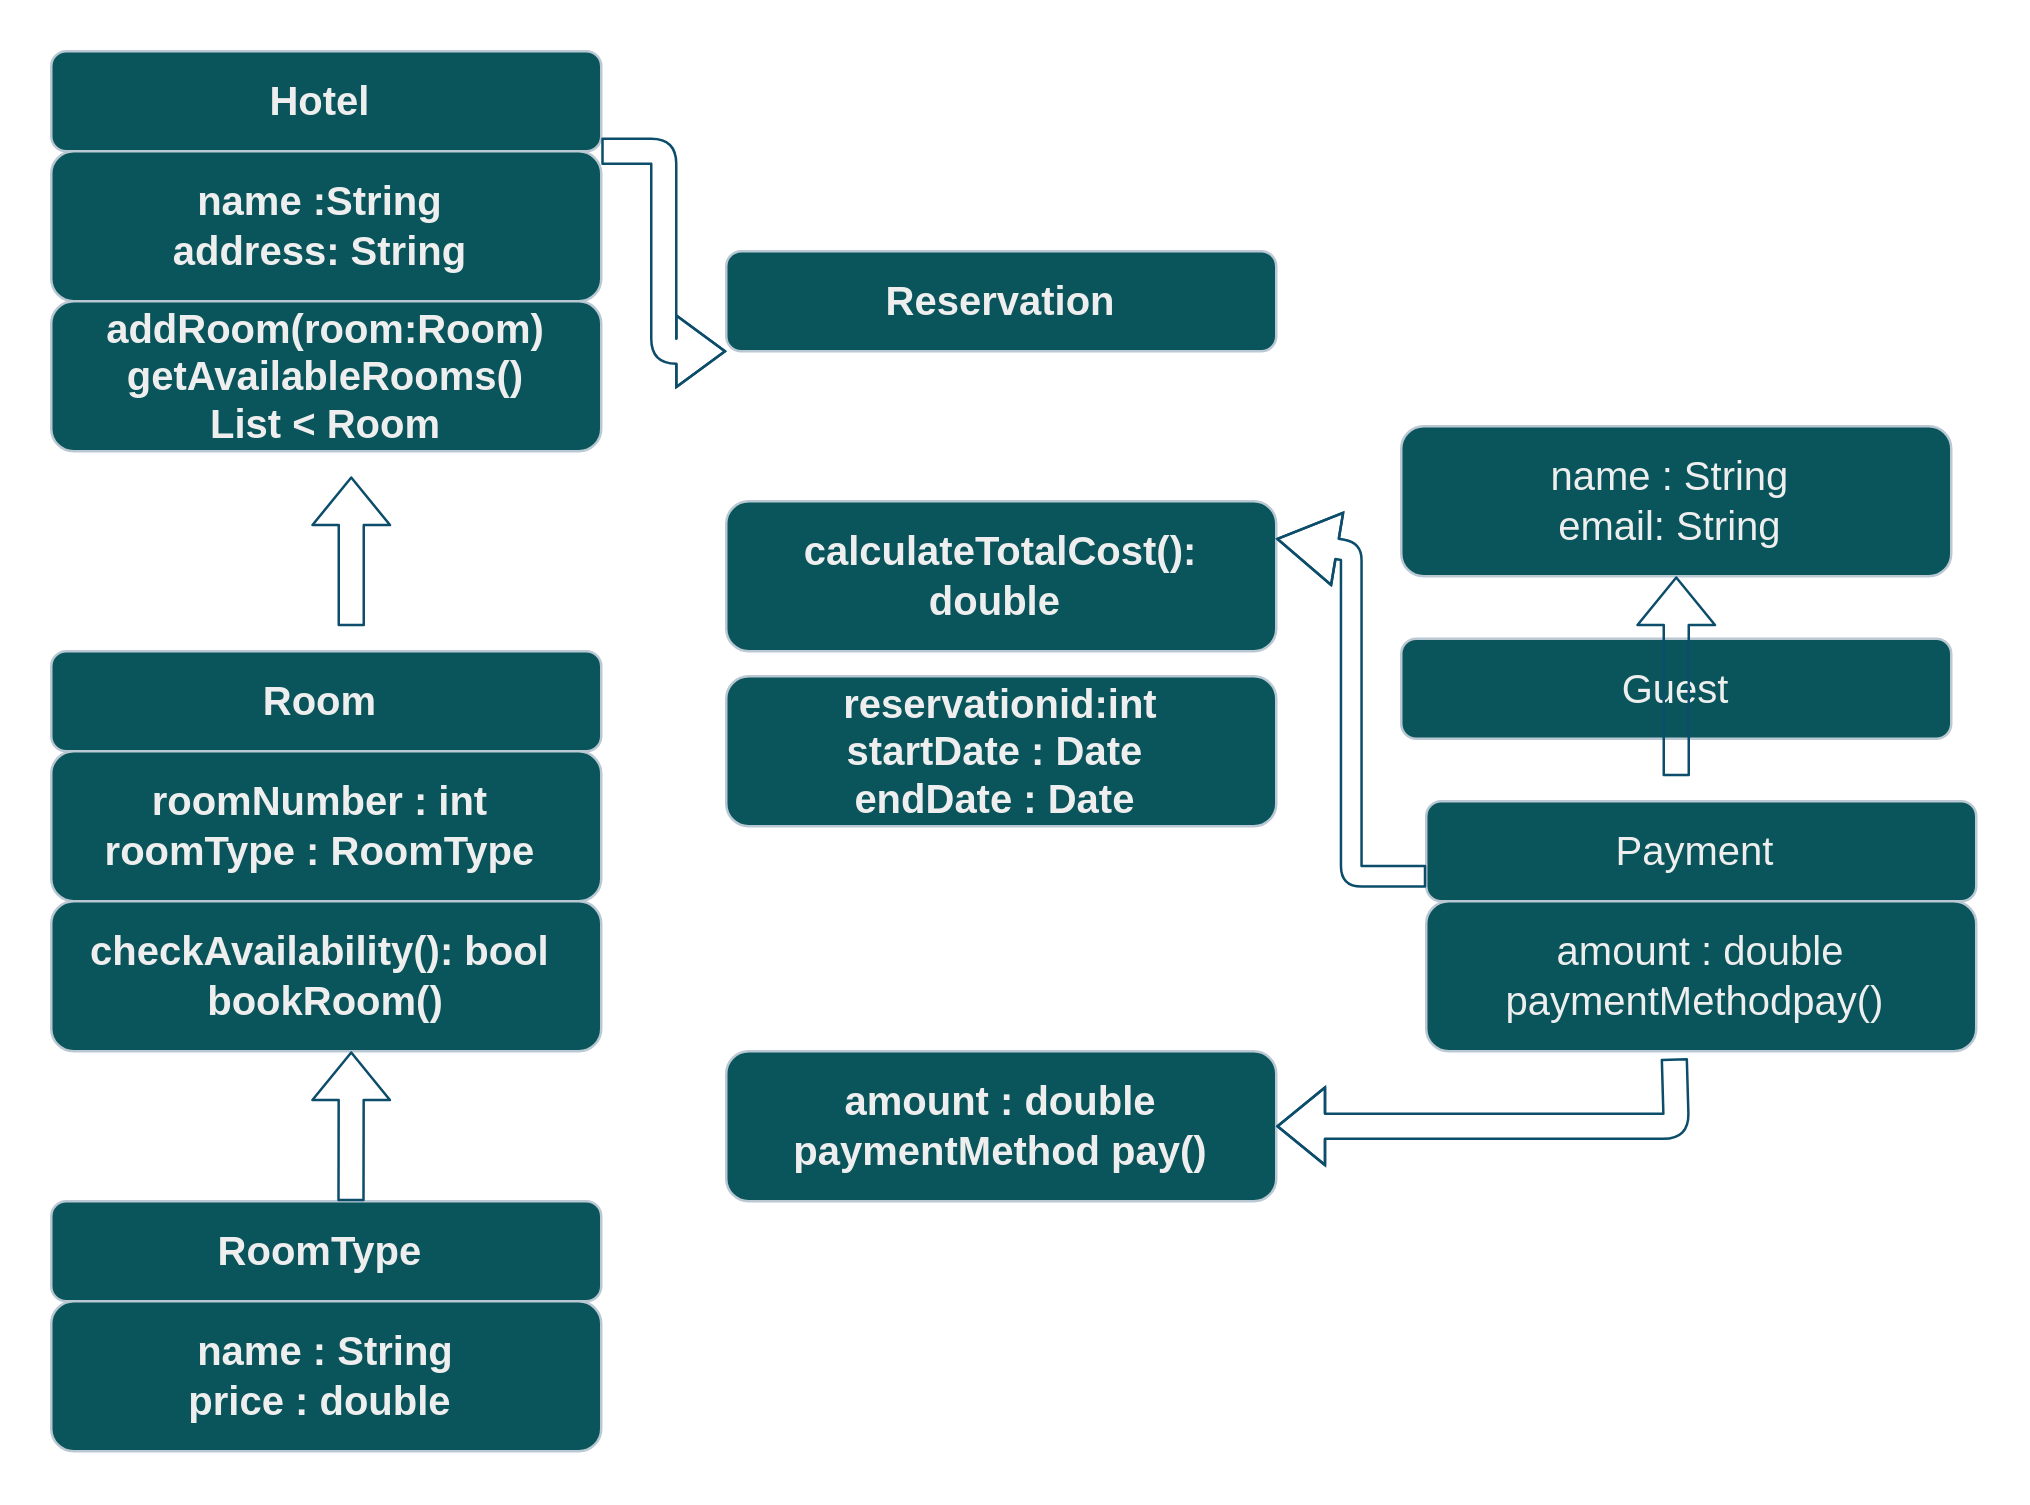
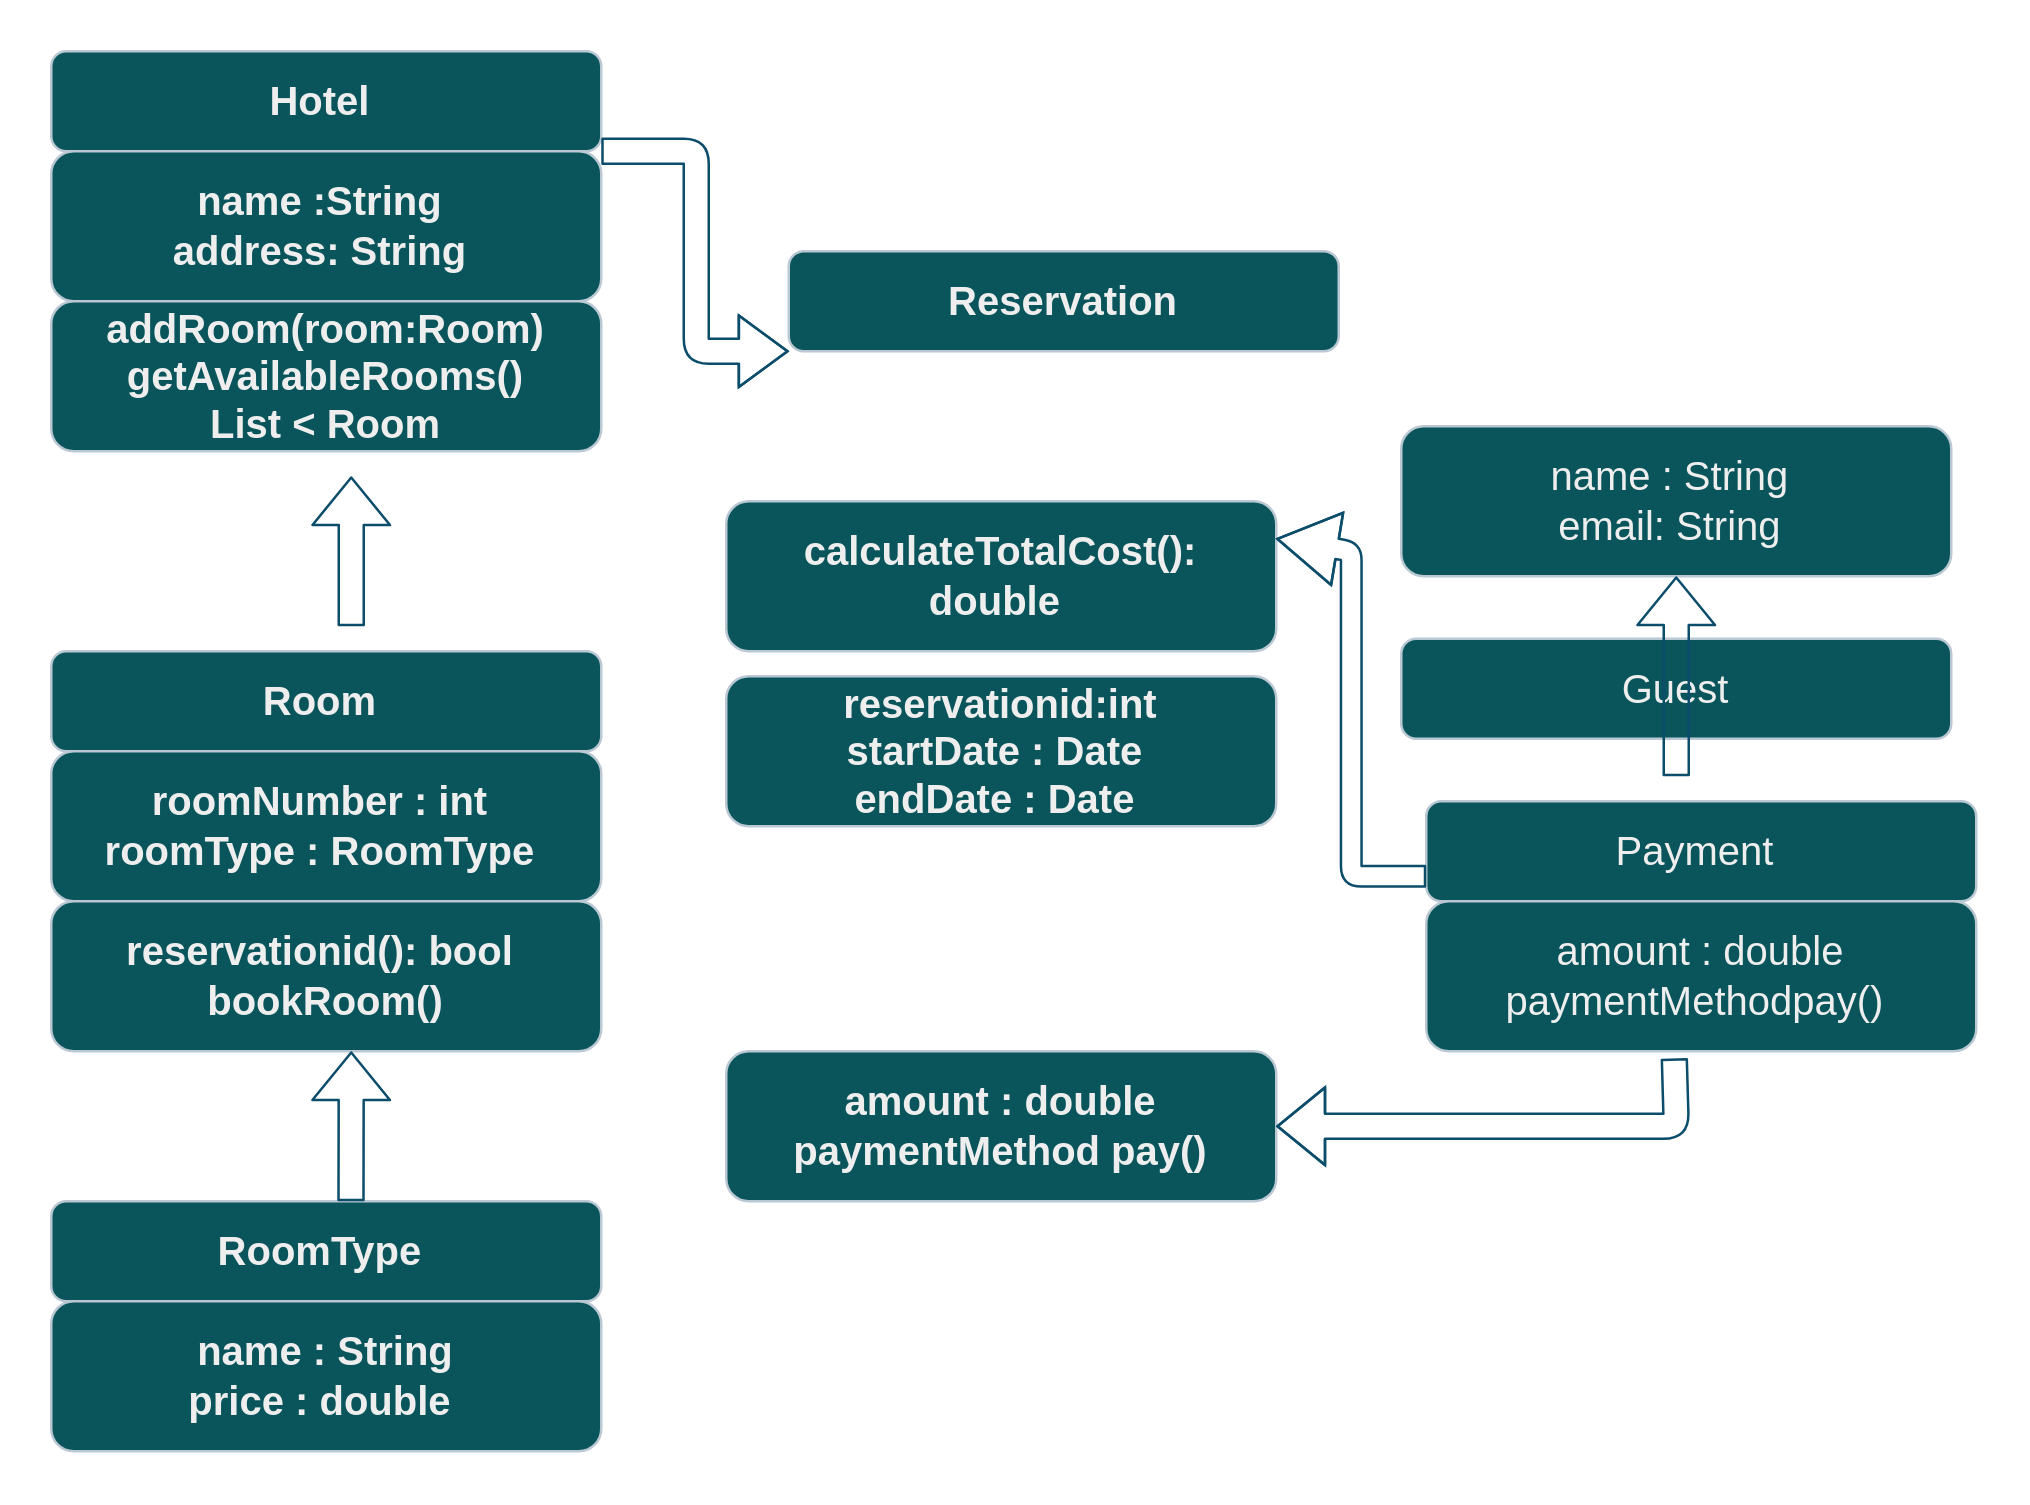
node "Reservation": moved (1001, 301) -> (1064, 301)
node "checkAvailability(): bool bookRoom()": label "checkAvailability(): bool bookRoom()" -> "reservationid(): bool bookRoom()"
